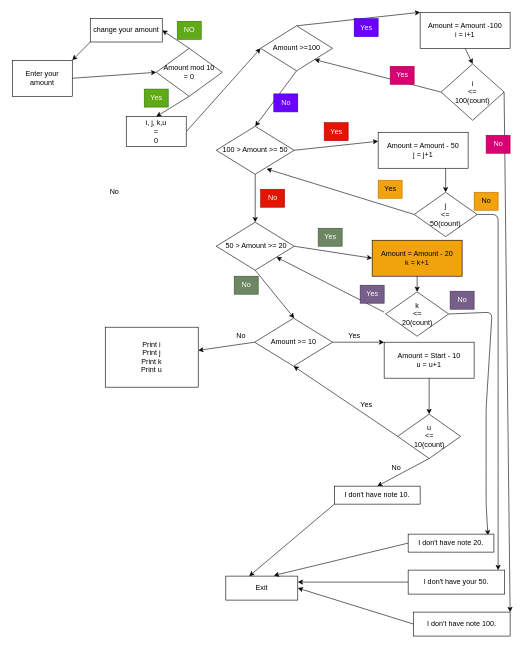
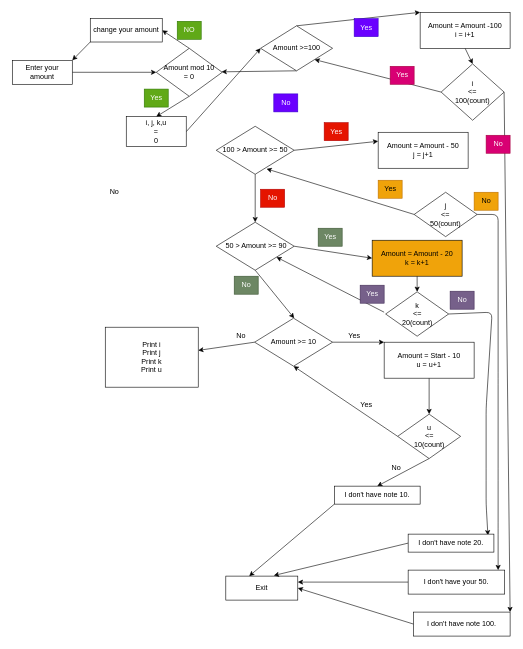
node "Enter your amount": size 60x36 -> 60x24
edge "Amount >=100" -> "100 > Amount >= 50": now "Amount >=100" -> "Amount mod 10 = 0"
edge "Amount = Amount - 50 j = j+1" -> "j <= 50(count)": removed
node "50 > Amount >= 20": label "50 > Amount >= 20" -> "50 > Amount >= 90"
